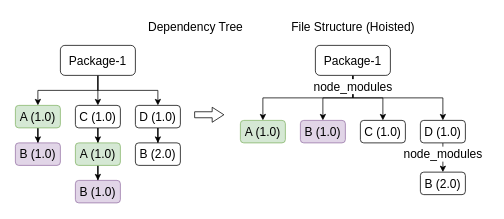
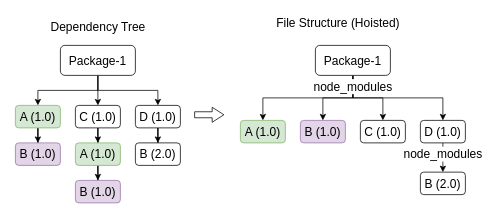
node "Dependency Tree": moved (195, 27) -> (98, 27)
node "File Structure (Hoisted)": moved (353, 27) -> (338, 23)
